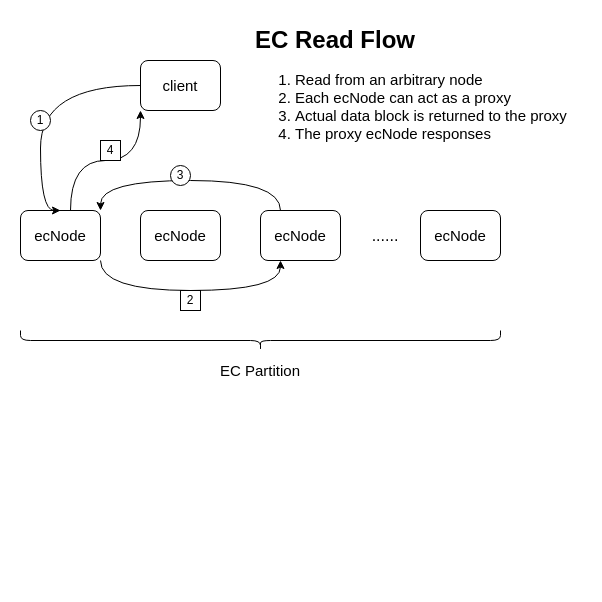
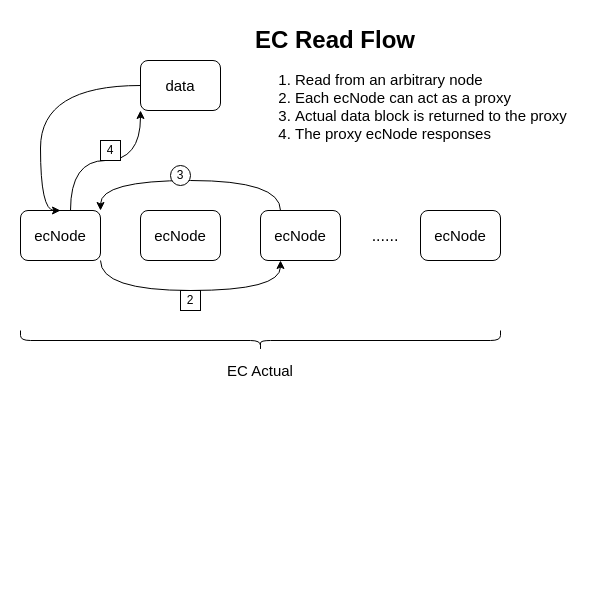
node "client": label "client" -> "data"
node "1": removed
node "EC Partition": label "EC Partition" -> "EC Actual"
